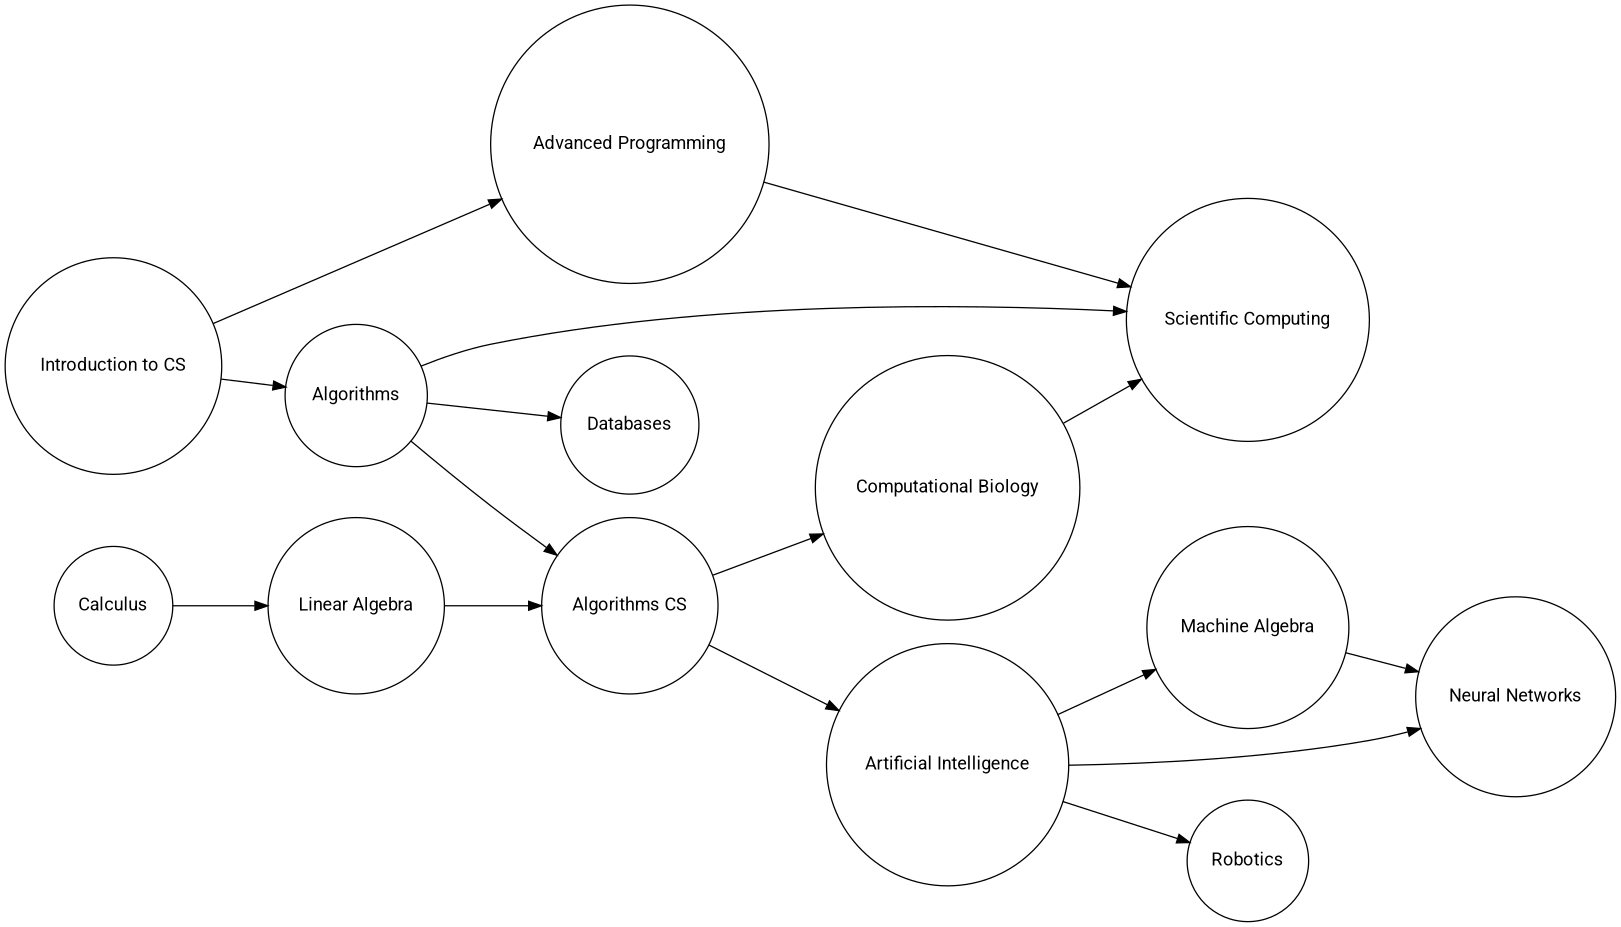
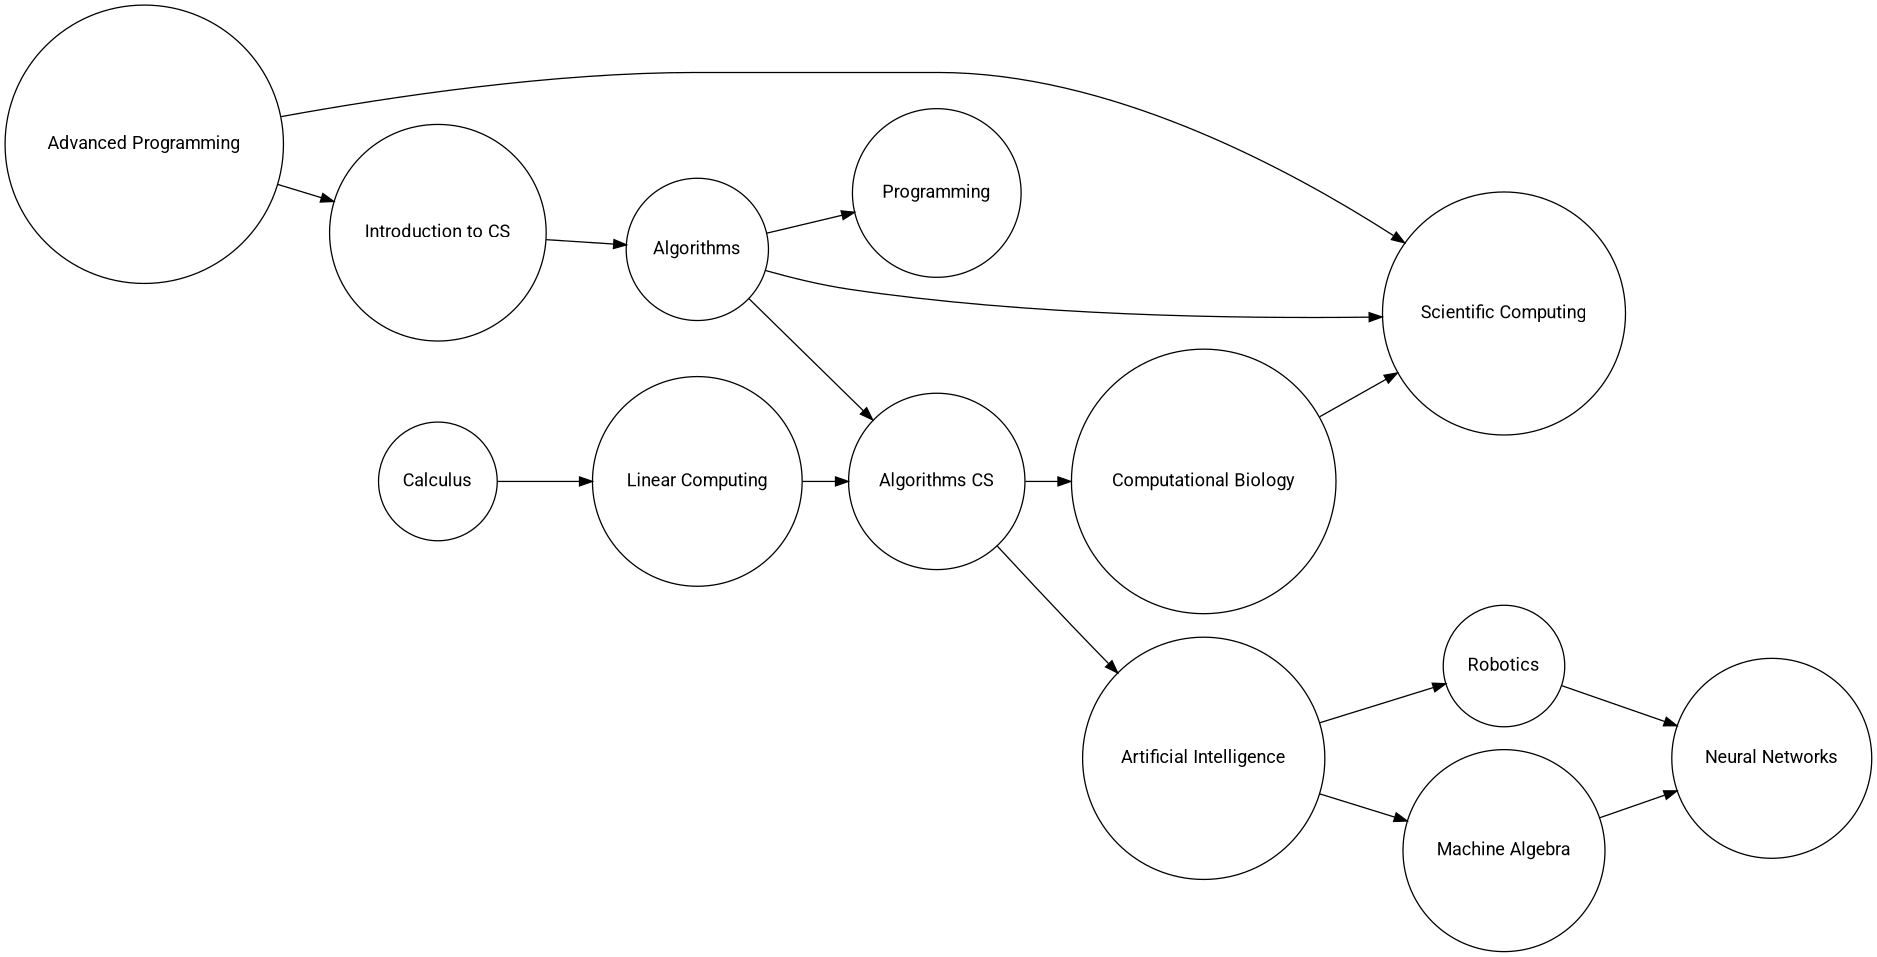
edge "Introduction to CS" -> "Advanced Programming": reversed
node "Databases": label "Databases" -> "Programming"
node "Linear Algebra": label "Linear Algebra" -> "Linear Computing"
edge "Artificial Intelligence" -> "Neural Networks": now "Robotics" -> "Neural Networks"
